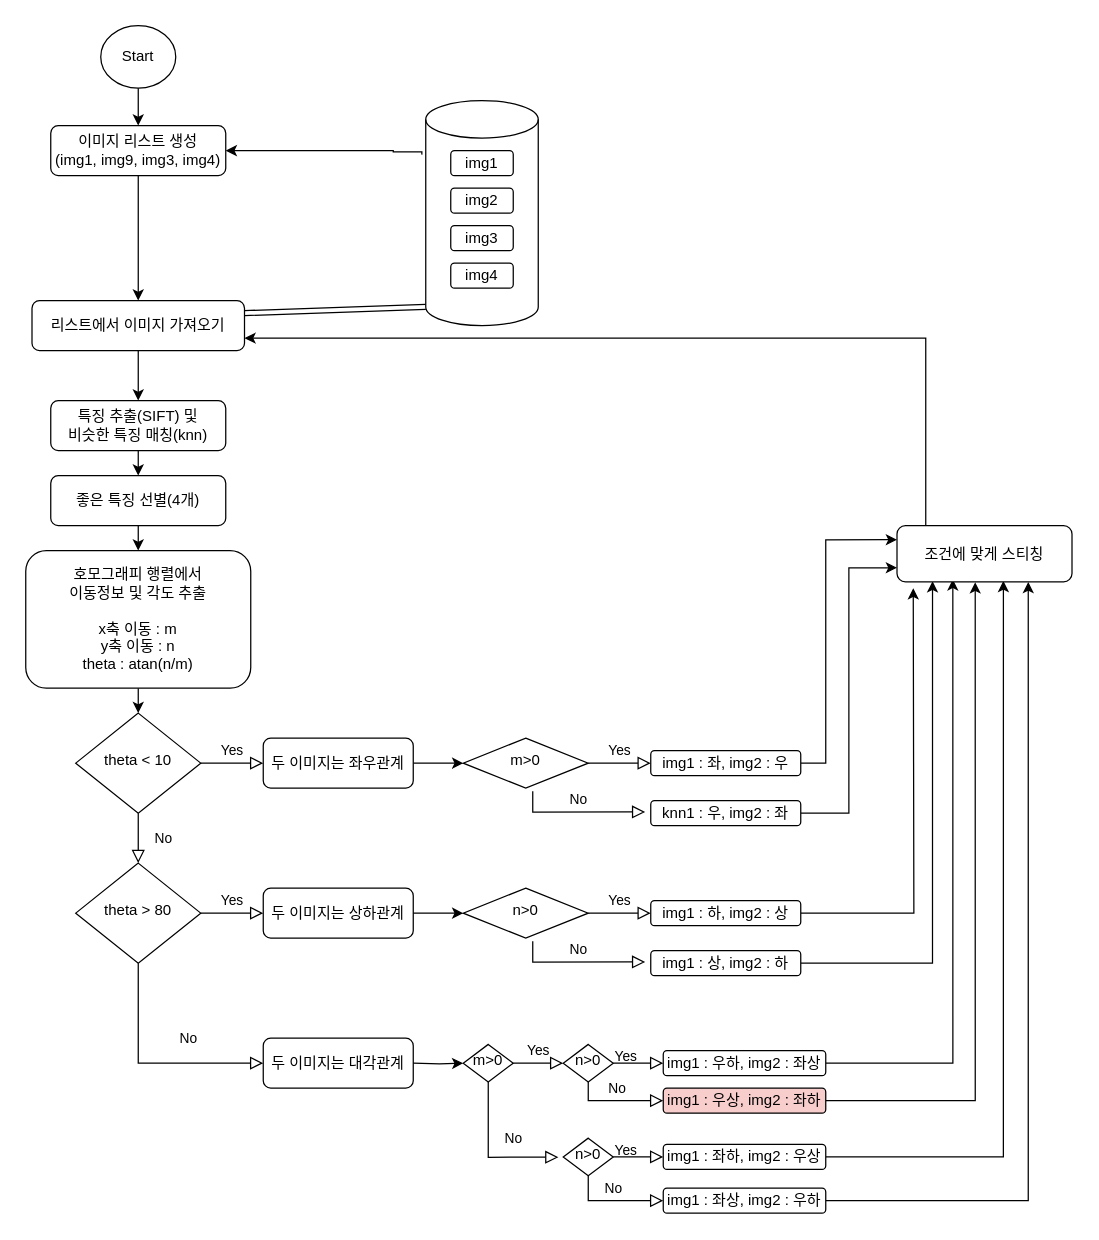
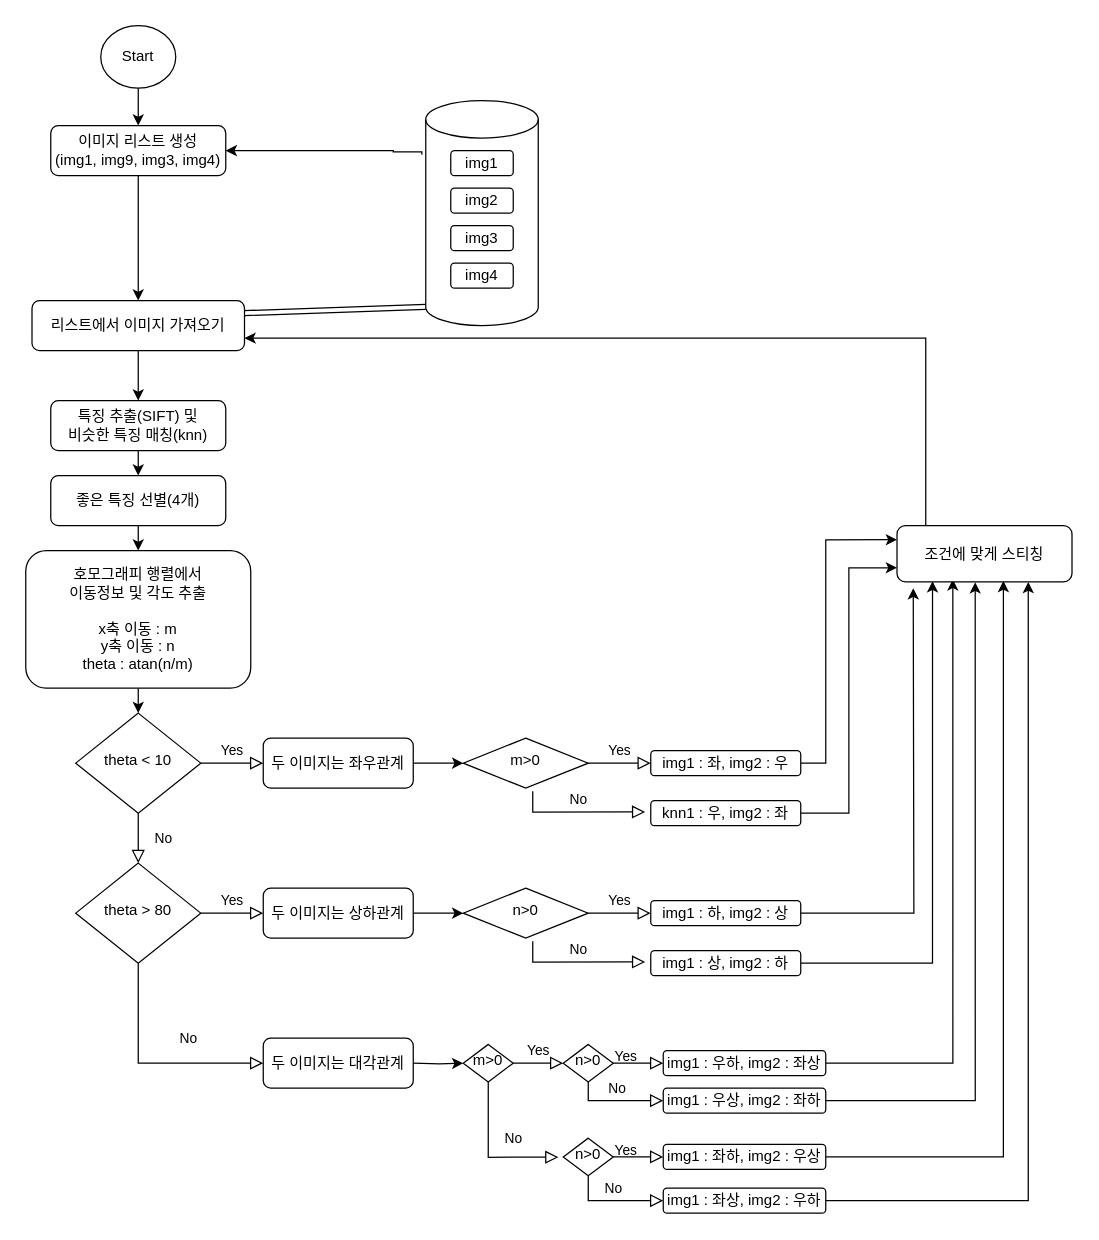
node "img1 : 우상, img2 : 좌하": fillcolor #f8cecc -> #ffffff
